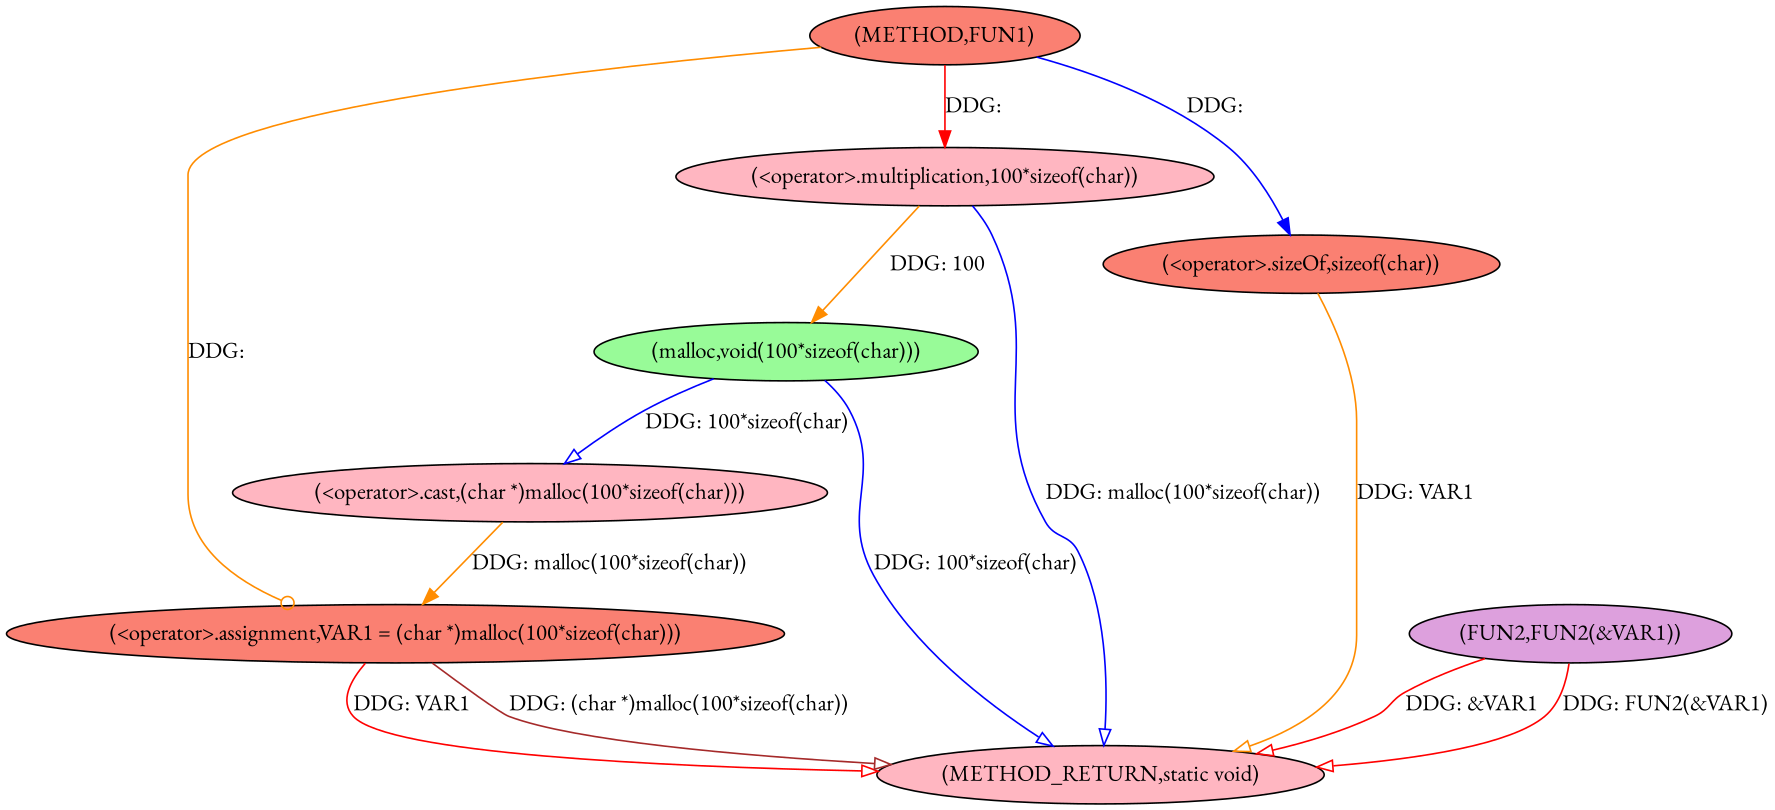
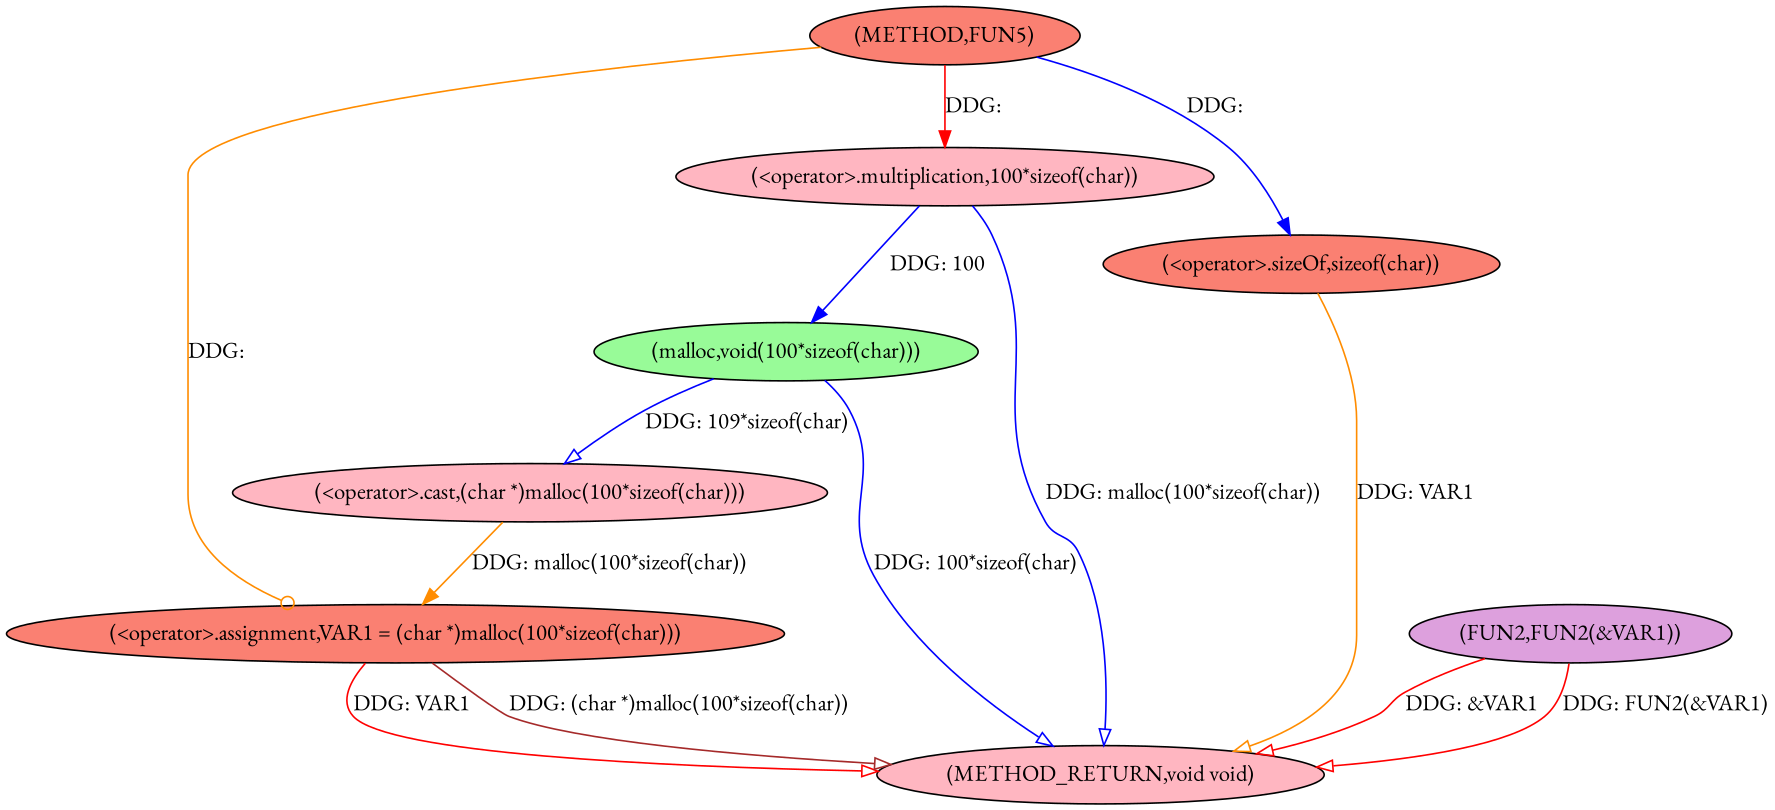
node "(METHOD,FUN1)": label "(METHOD,FUN1)" -> "(METHOD,FUN5)"
edge "(<operator>.multiplication,100*sizeof(char))" -> "(malloc,void(100*sizeof(char)))": color darkorange -> blue
edge "(malloc,void(100*sizeof(char)))" -> "(<operator>.cast,(char *)malloc(100*sizeof(char)))": label "DDG: 100*sizeof(char)" -> "DDG: 109*sizeof(char)"
node "(METHOD_RETURN,static void)": label "(METHOD_RETURN,static void)" -> "(METHOD_RETURN,void void)"
